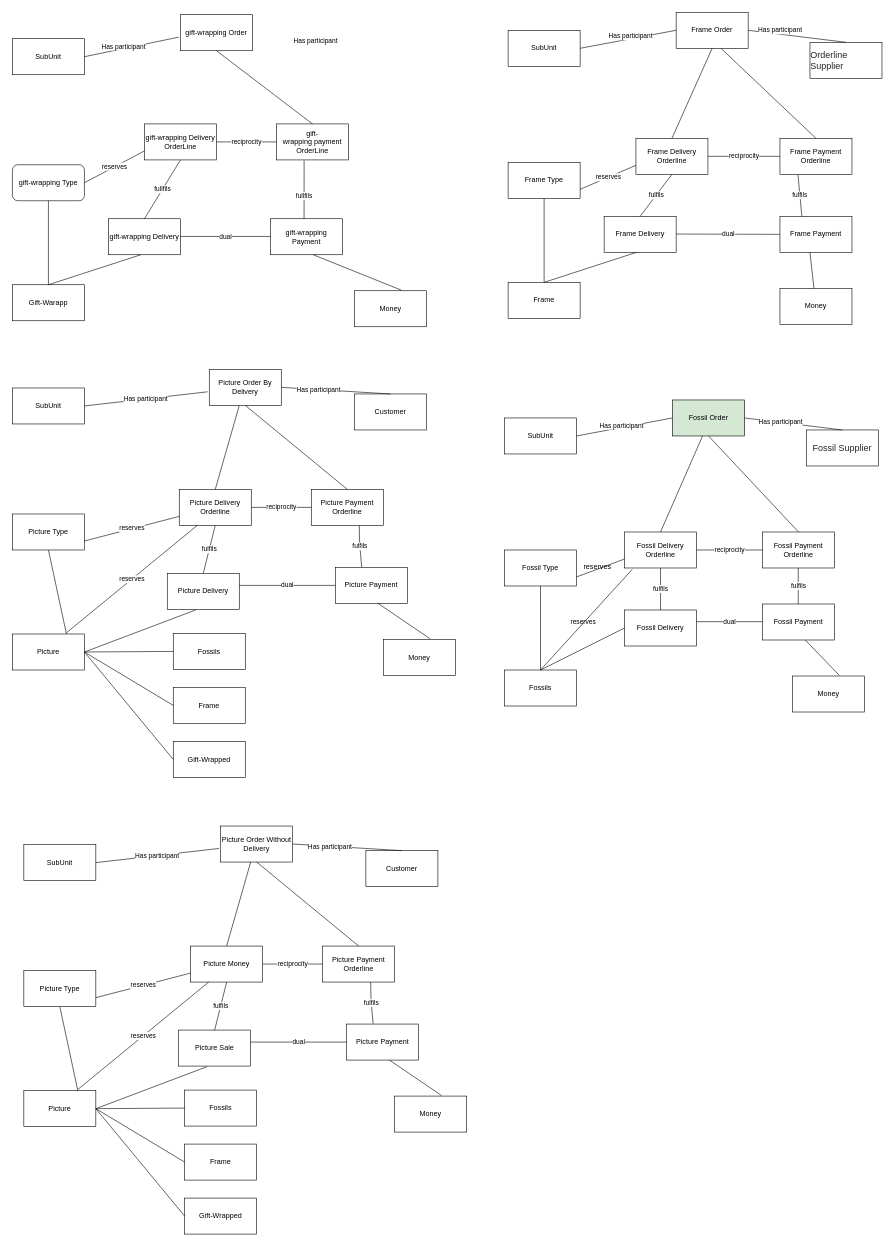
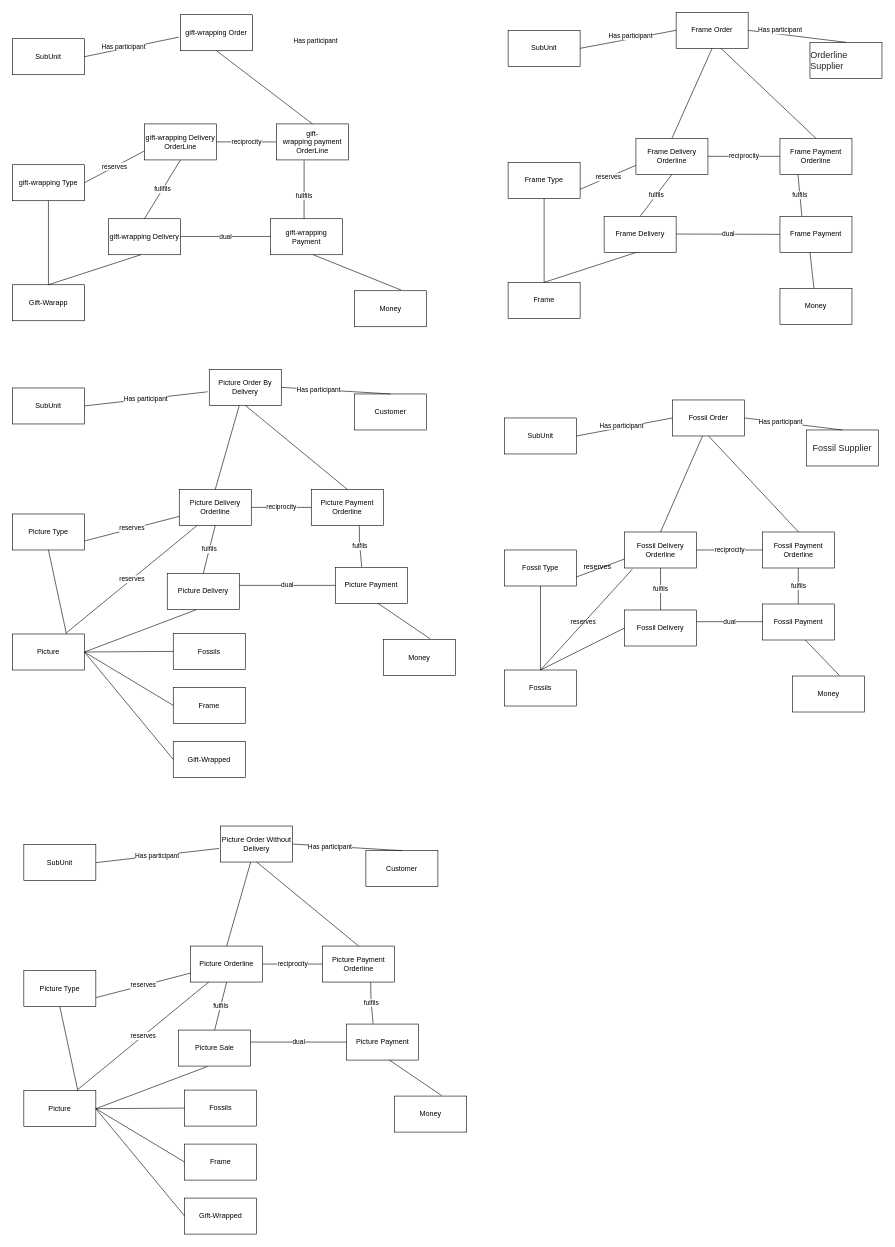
node "gift-wrapping Type": shape rounded rectangle -> rectangle
node "Fossil Order": fillcolor #d5e8d4 -> #ffffff
node "Picture Money": label "Picture Money" -> "Picture Orderline"
